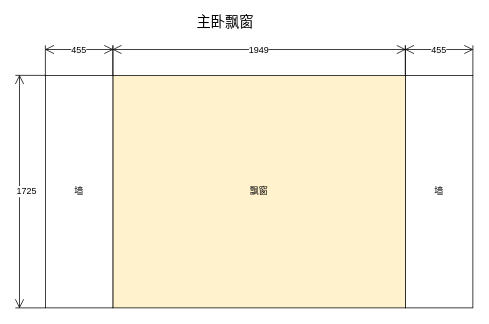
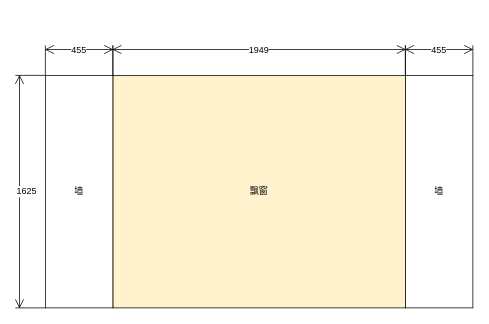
node "主卧飘窗": removed
node "1725": label "1725" -> "1625"
